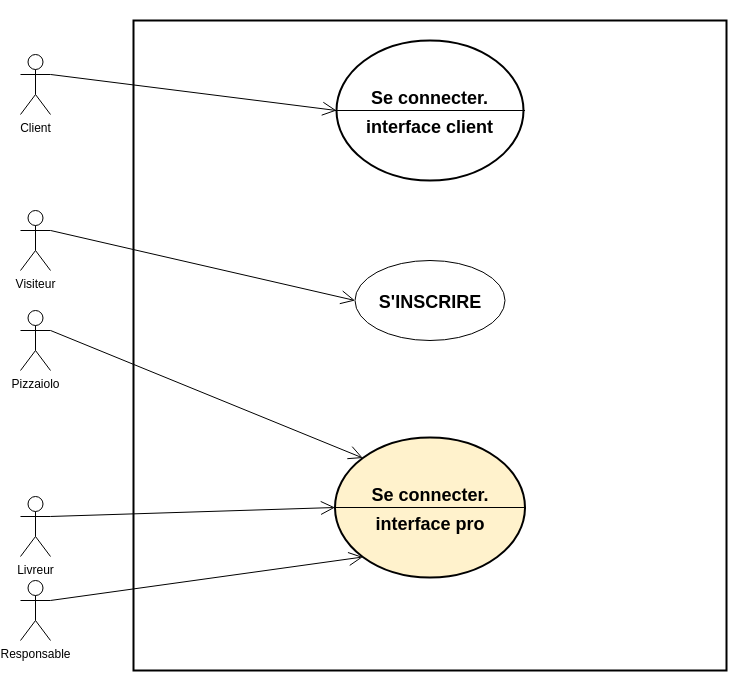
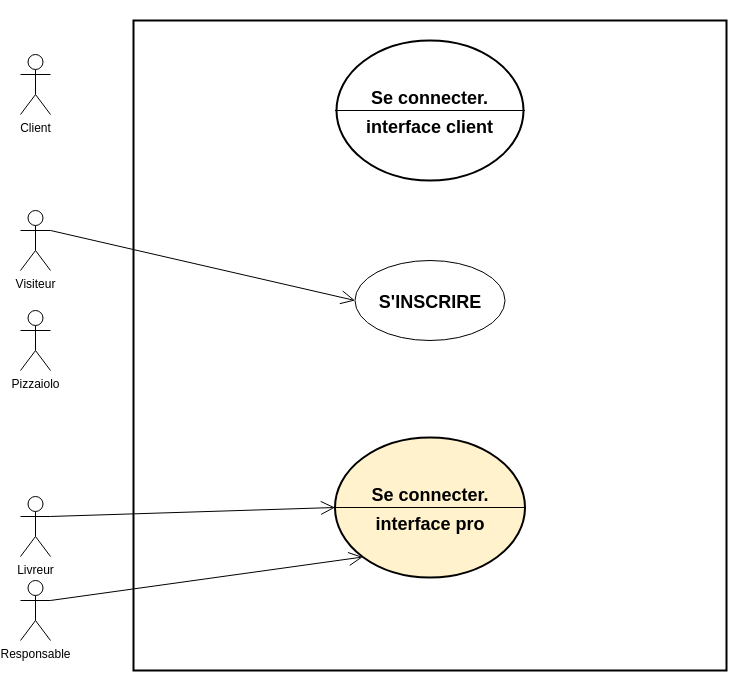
edge "Client" -> "Se connecter. interface client": removed
edge "Pizzaiolo" -> "Se connecter. interface pro": removed
